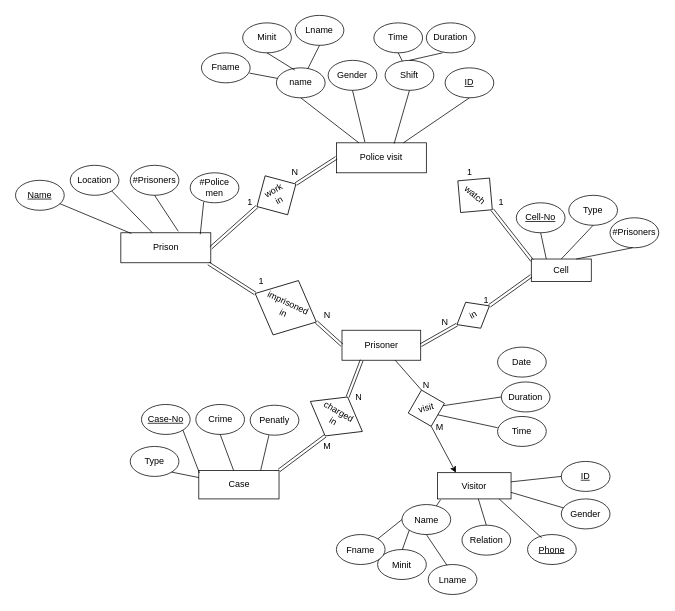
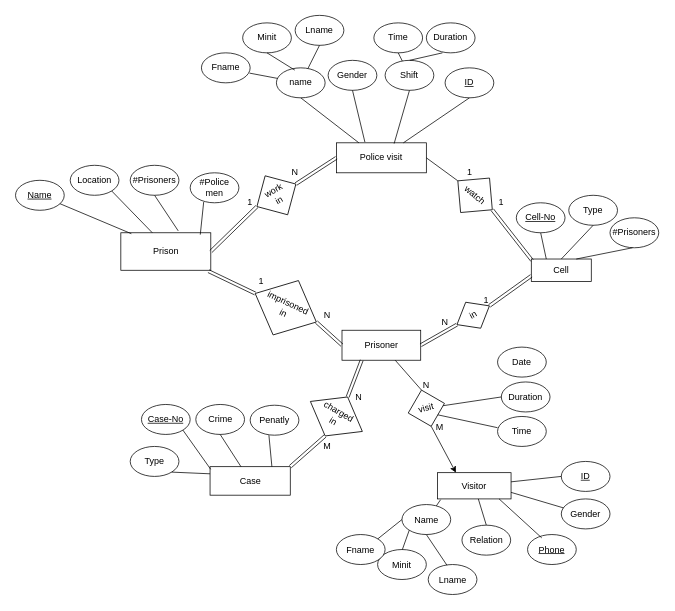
edge "Police visit" -- "watch": added
node "Prison": size 90x30 -> 90x38
node "Case": moved (239, 485) -> (250, 481)
